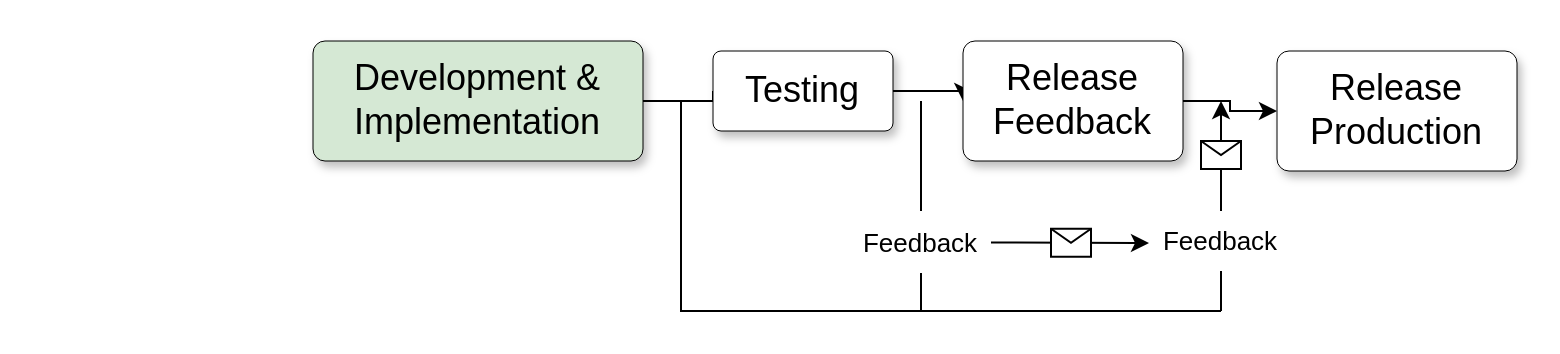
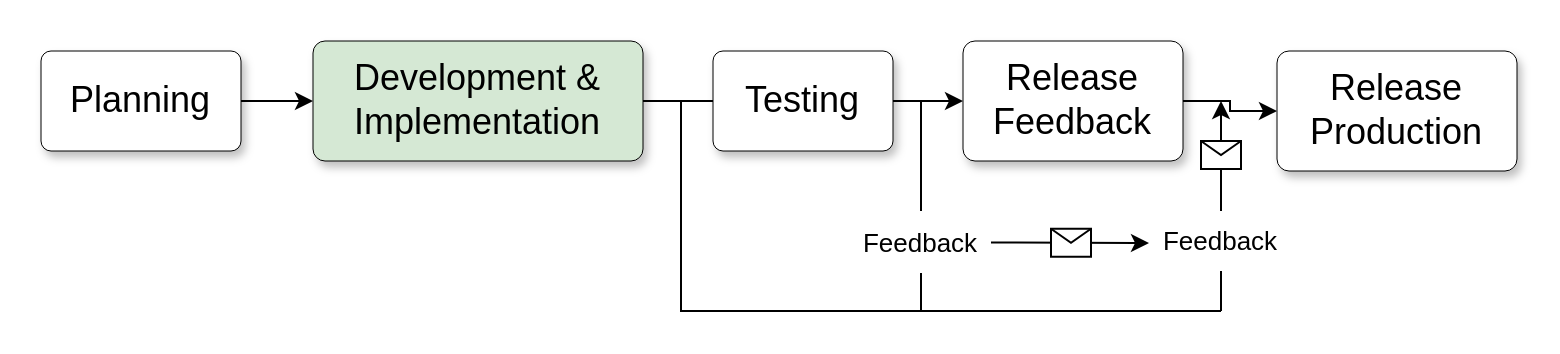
node "Testing": size 180x80 -> 180x100
node "Planning": added
edge "Planning" -> "Development & Implementation": added
